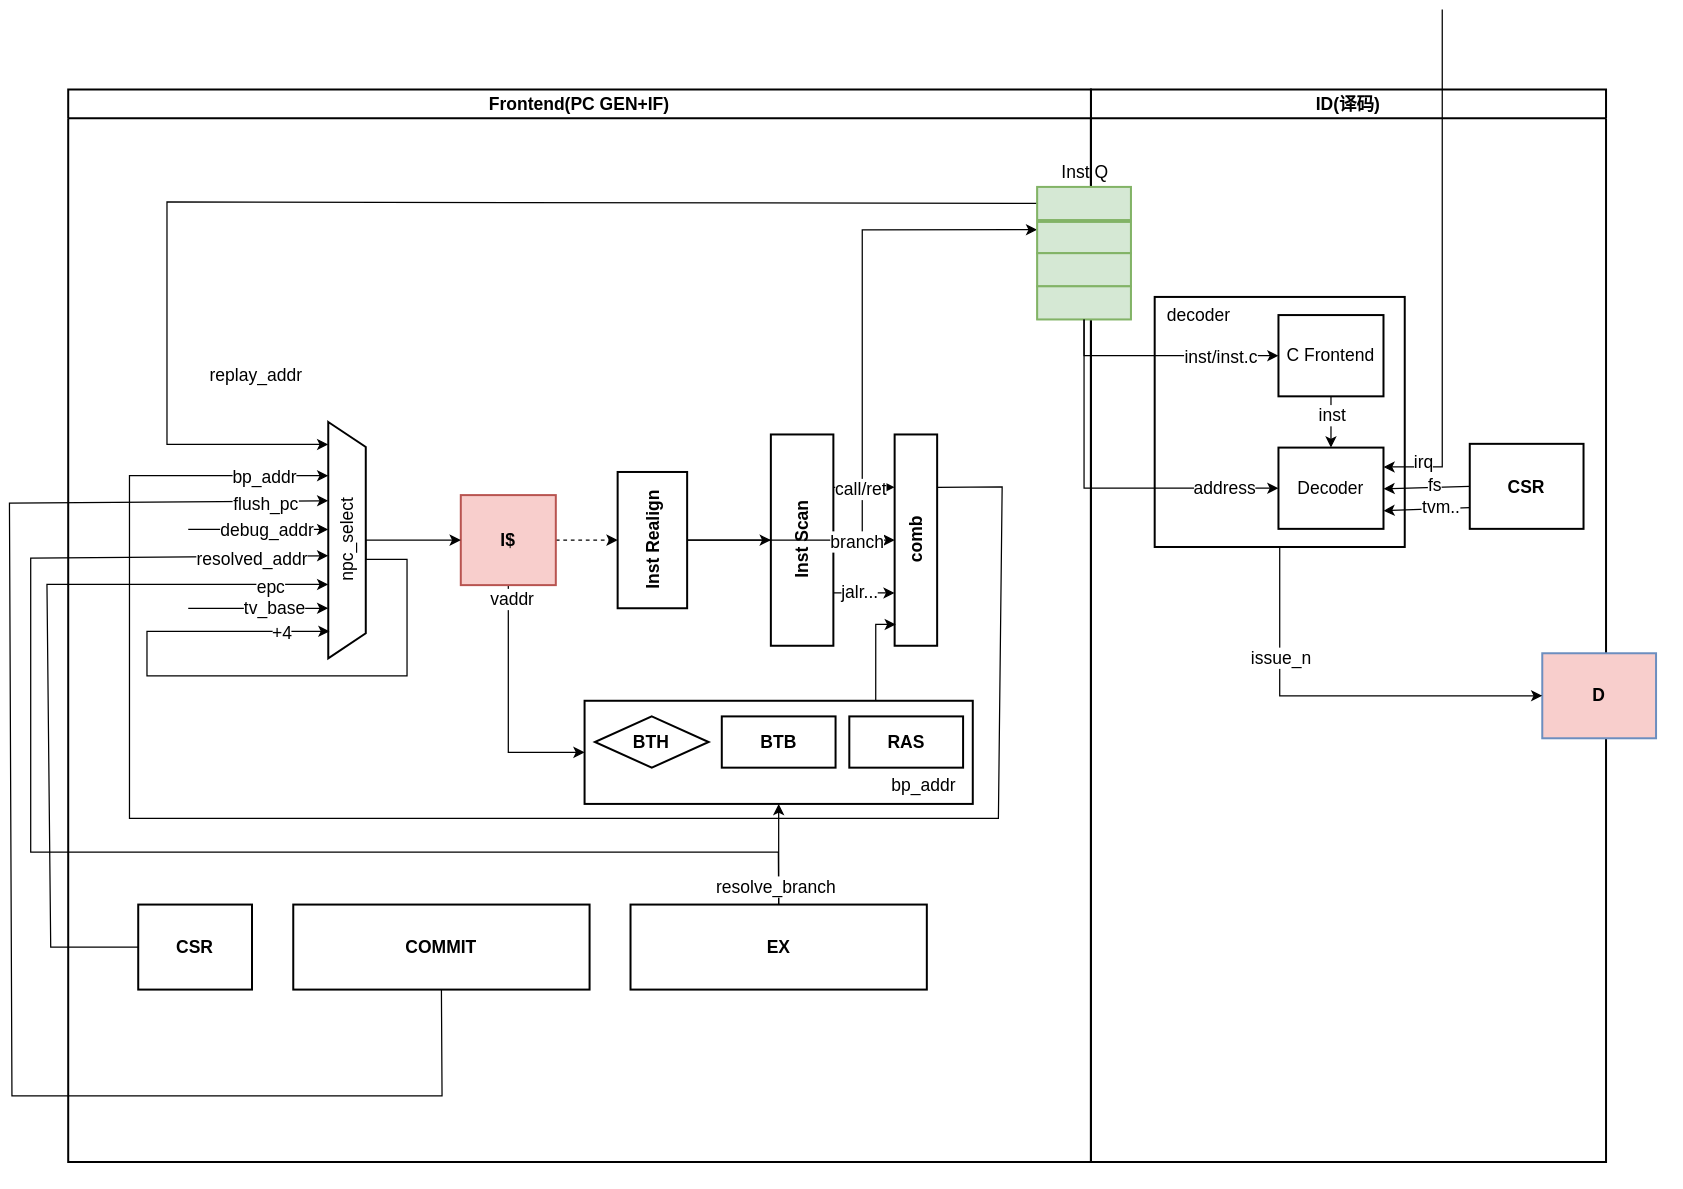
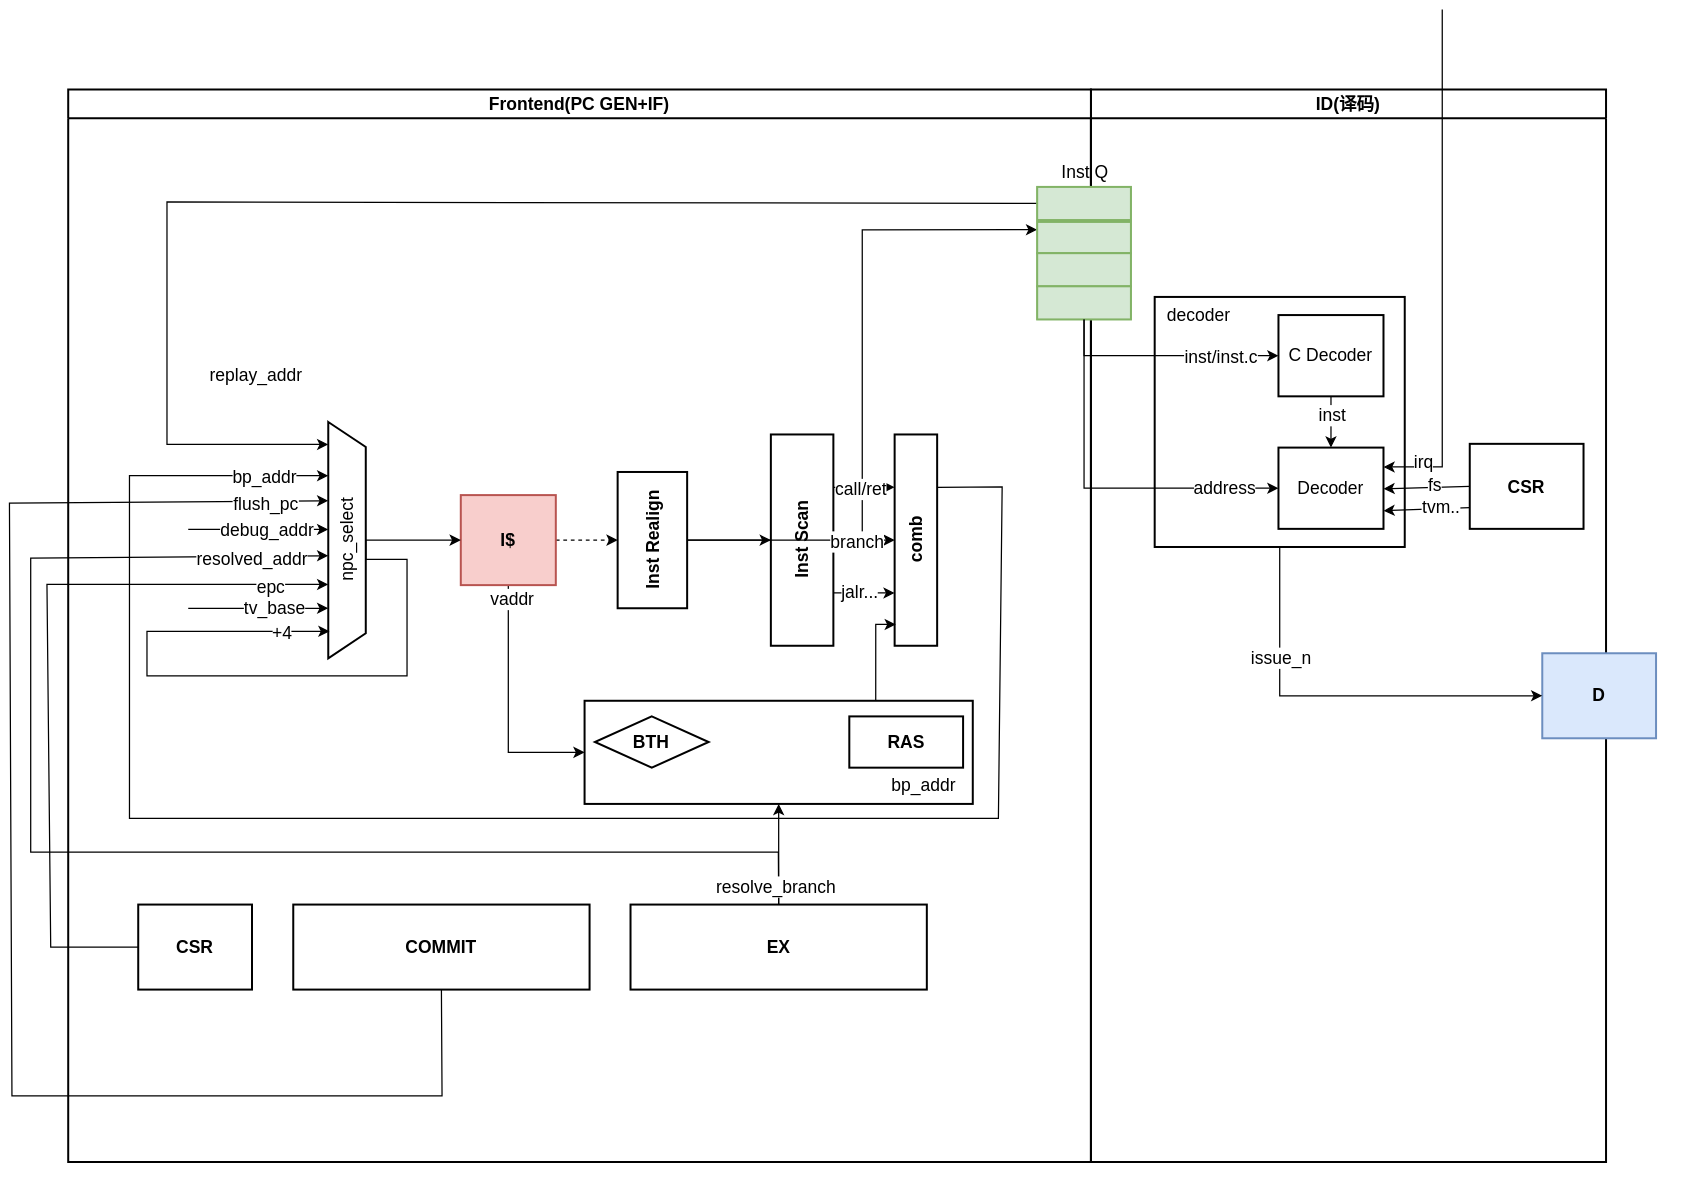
node "C Frontend": label "C Frontend" -> "C Decoder"
node "D": fillcolor #f8cecc -> #dae8fc
node "BTB": removed
